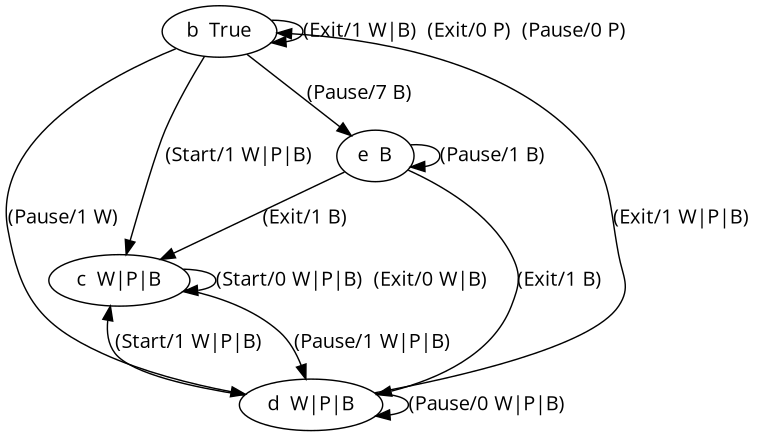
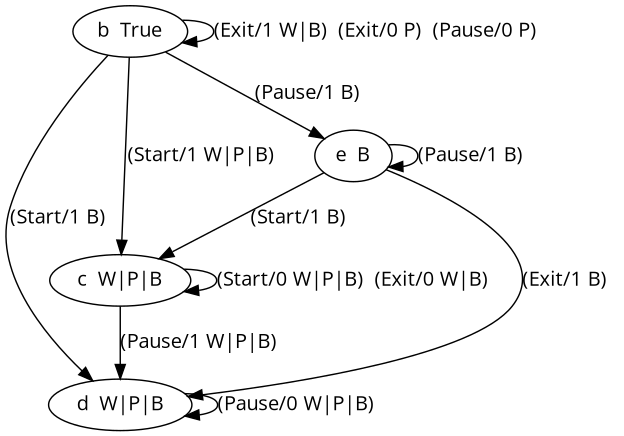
edge "b  True" -> "e  B": label "(Pause/7 B)  " -> "(Pause/1 B)  "
edge "d  W|P|B" -> "b  True": removed, label "(Exit/1 W|P|B)"
edge "b  True" -> "d  W|P|B": label "(Pause/1 W)  " -> "(Start/1 B)  "
edge "e  B" -> "c  W|P|B": label "(Exit/1 B)  " -> "(Start/1 B)  "
edge "d  W|P|B" -> "c  W|P|B": removed, label "(Start/1 W|P|B)"
